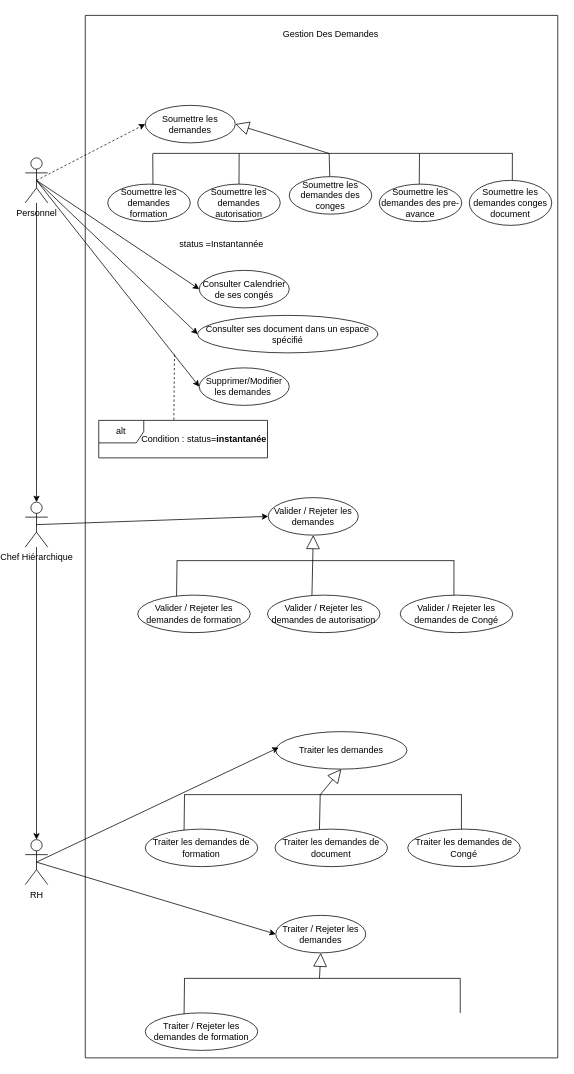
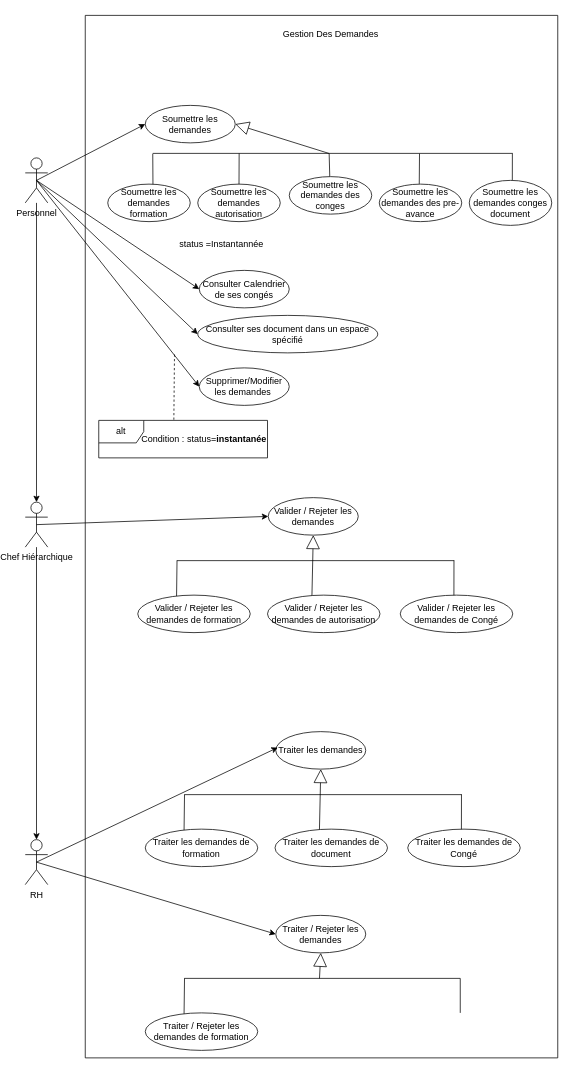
edge "Personnel" -> "Soumettre les demandes": style dashed -> solid
node "Traiter les demandes": size 131x38 -> 90x38
